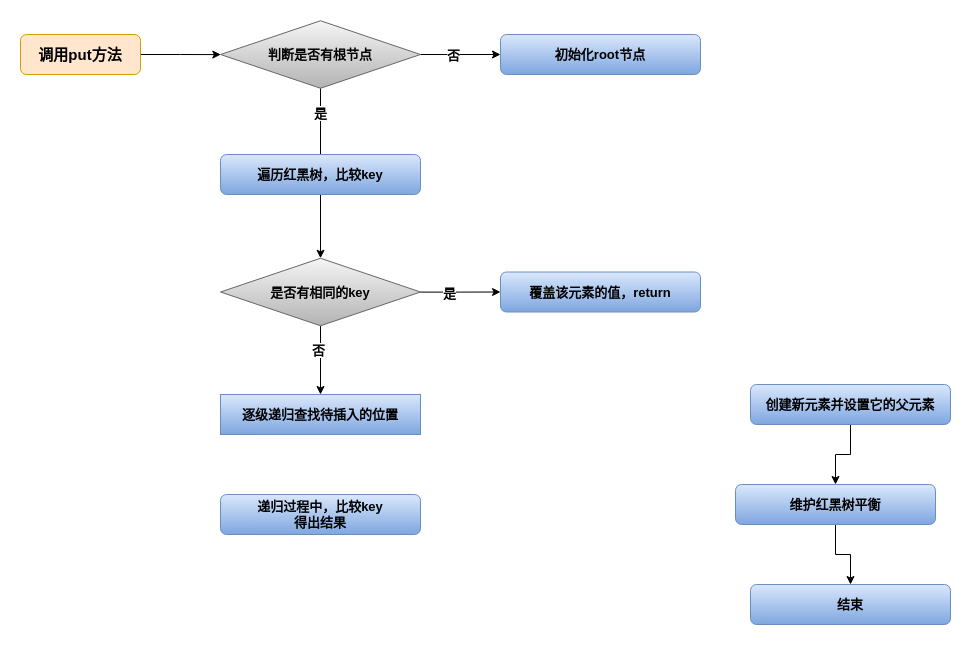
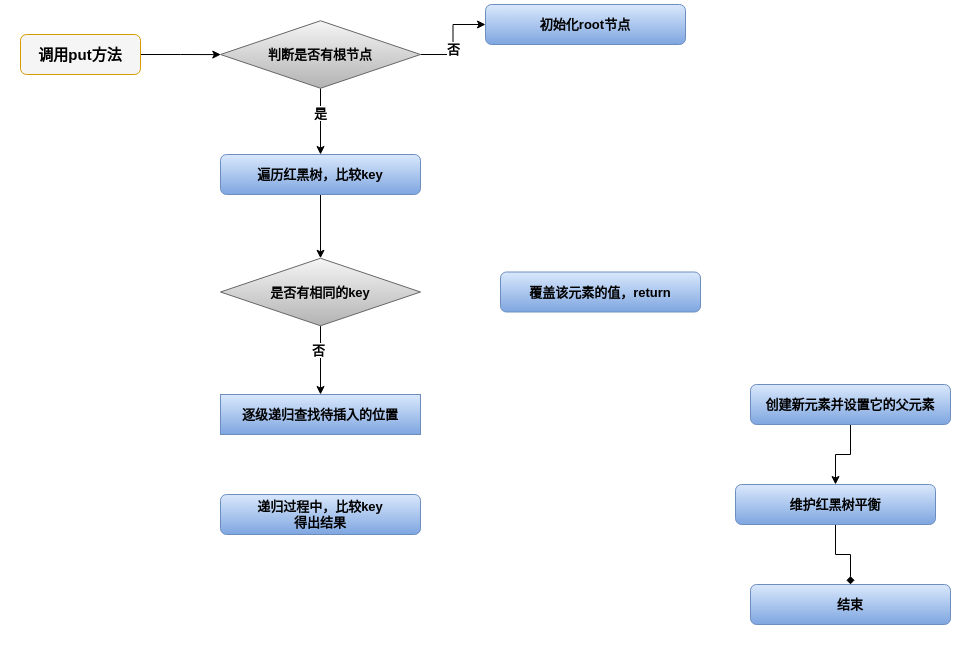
node "调用put方法": fillcolor #ffe6cc -> #f5f5f5
node "初始化root节点": moved (601, 55) -> (586, 25)
edge "判断是否有根节点" -- "遍历红黑树，比较key": arrowhead none -> classic
edge "是否有相同的key" -> "覆盖该元素的值，return": removed, label "是"
edge "维护红黑树平衡" -> "结束": arrowhead classic -> diamond
